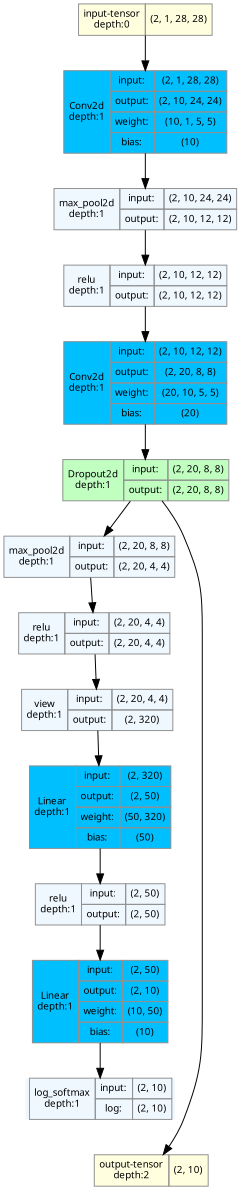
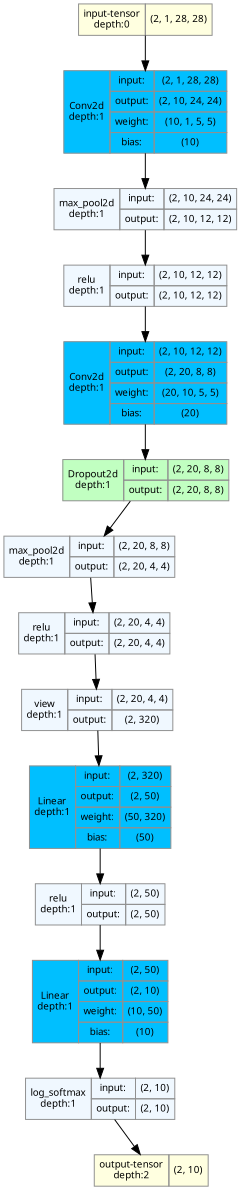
edge "Dropout2d" -> "output-tensor": now "log_softmax" -> "output-tensor"
node "log_softmax": text "log:" -> "output:"
